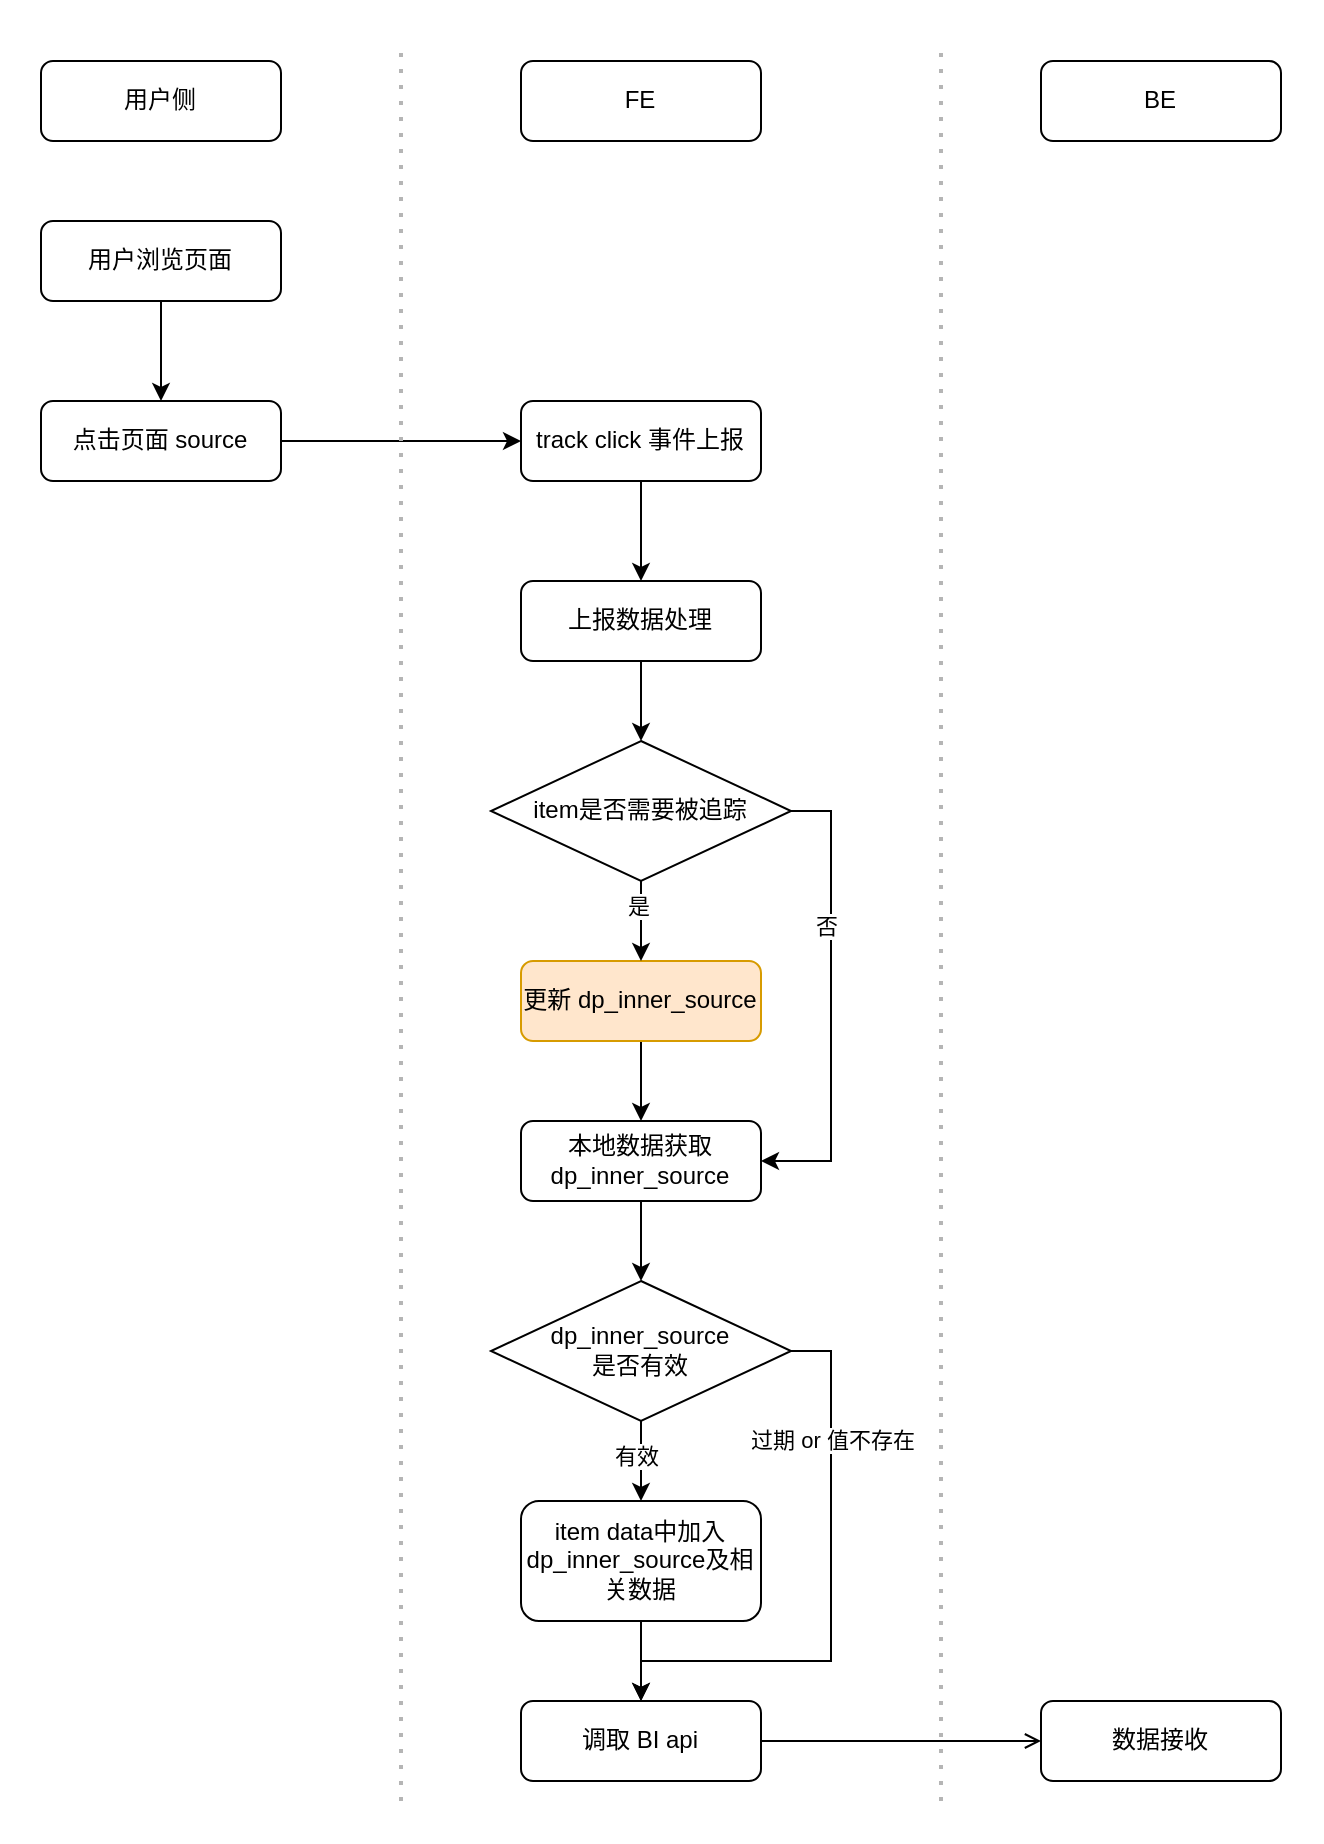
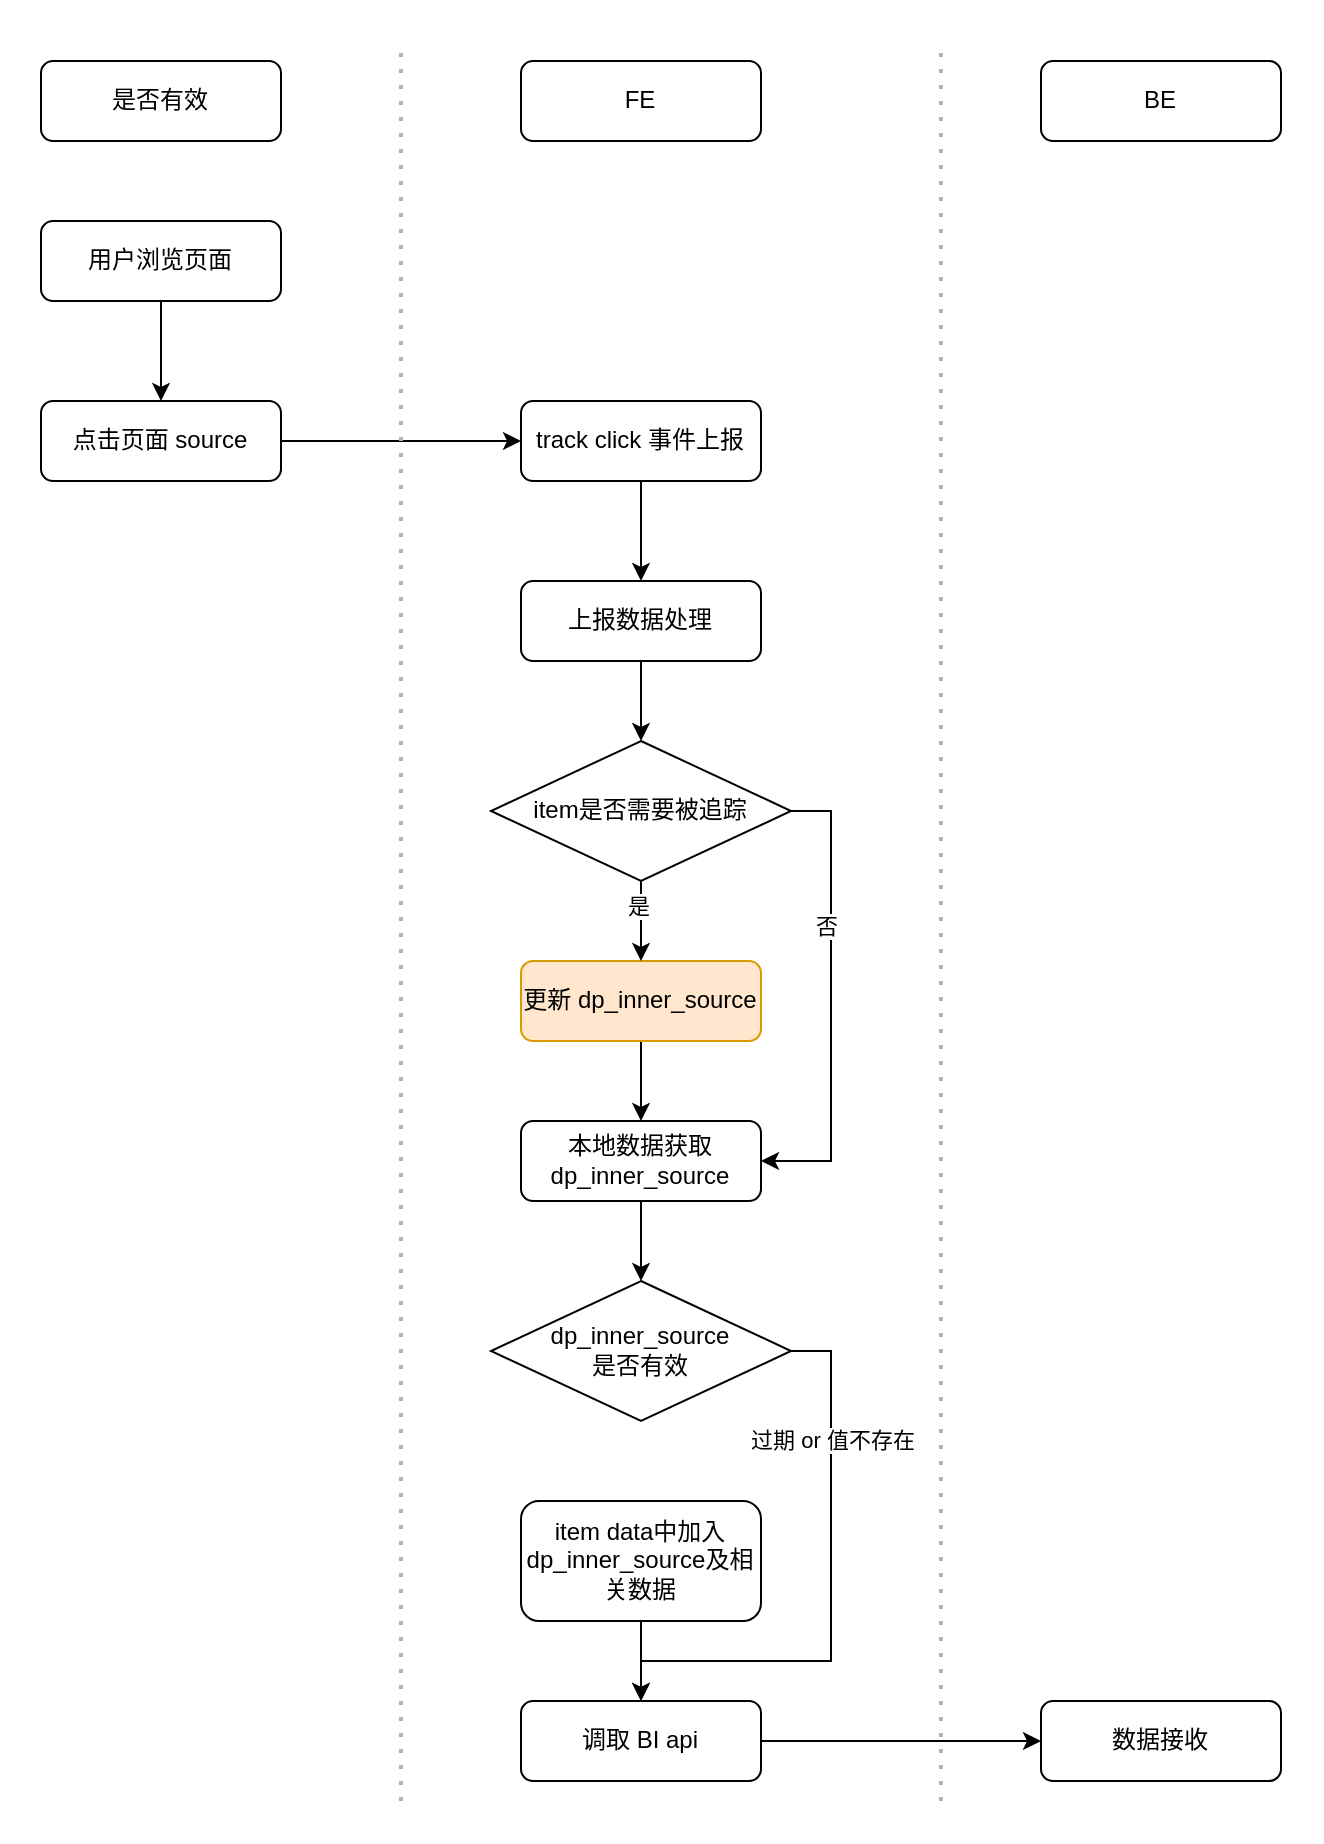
node "用户侧": label "用户侧" -> "是否有效"
edge "dp_inner_source 是否有效" -> "item data中加入 dp_inner_source及相关数据": removed, label "有效"
edge "调取 BI api" -> "数据接收": arrowhead open -> classic
